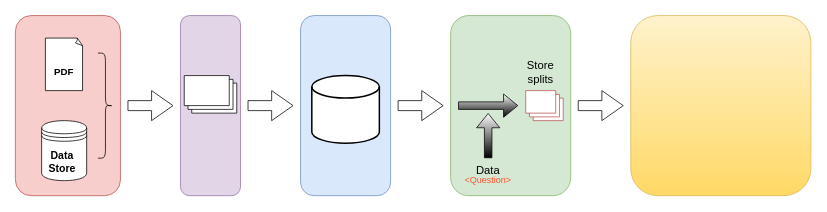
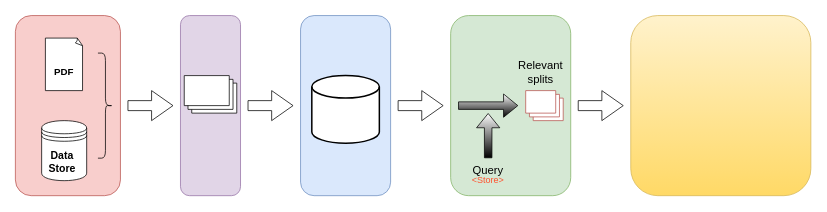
node "Store splits": label "Store splits" -> "Relevant splits"
node "Data": label "Data" -> "Query"
node "<Question>": label "<Question>" -> "<Store>"
